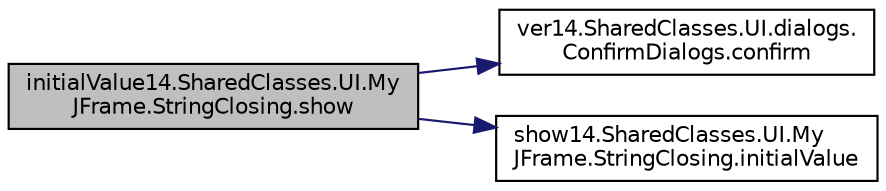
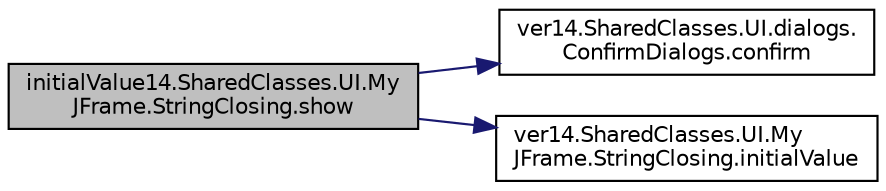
node "show14.SharedClasses.UI.My JFrame.StringClosing.initialValue": label "show14.SharedClasses.UI.My JFrame.StringClosing.initialValue" -> "ver14.SharedClasses.UI.My JFrame.StringClosing.initialValue"
